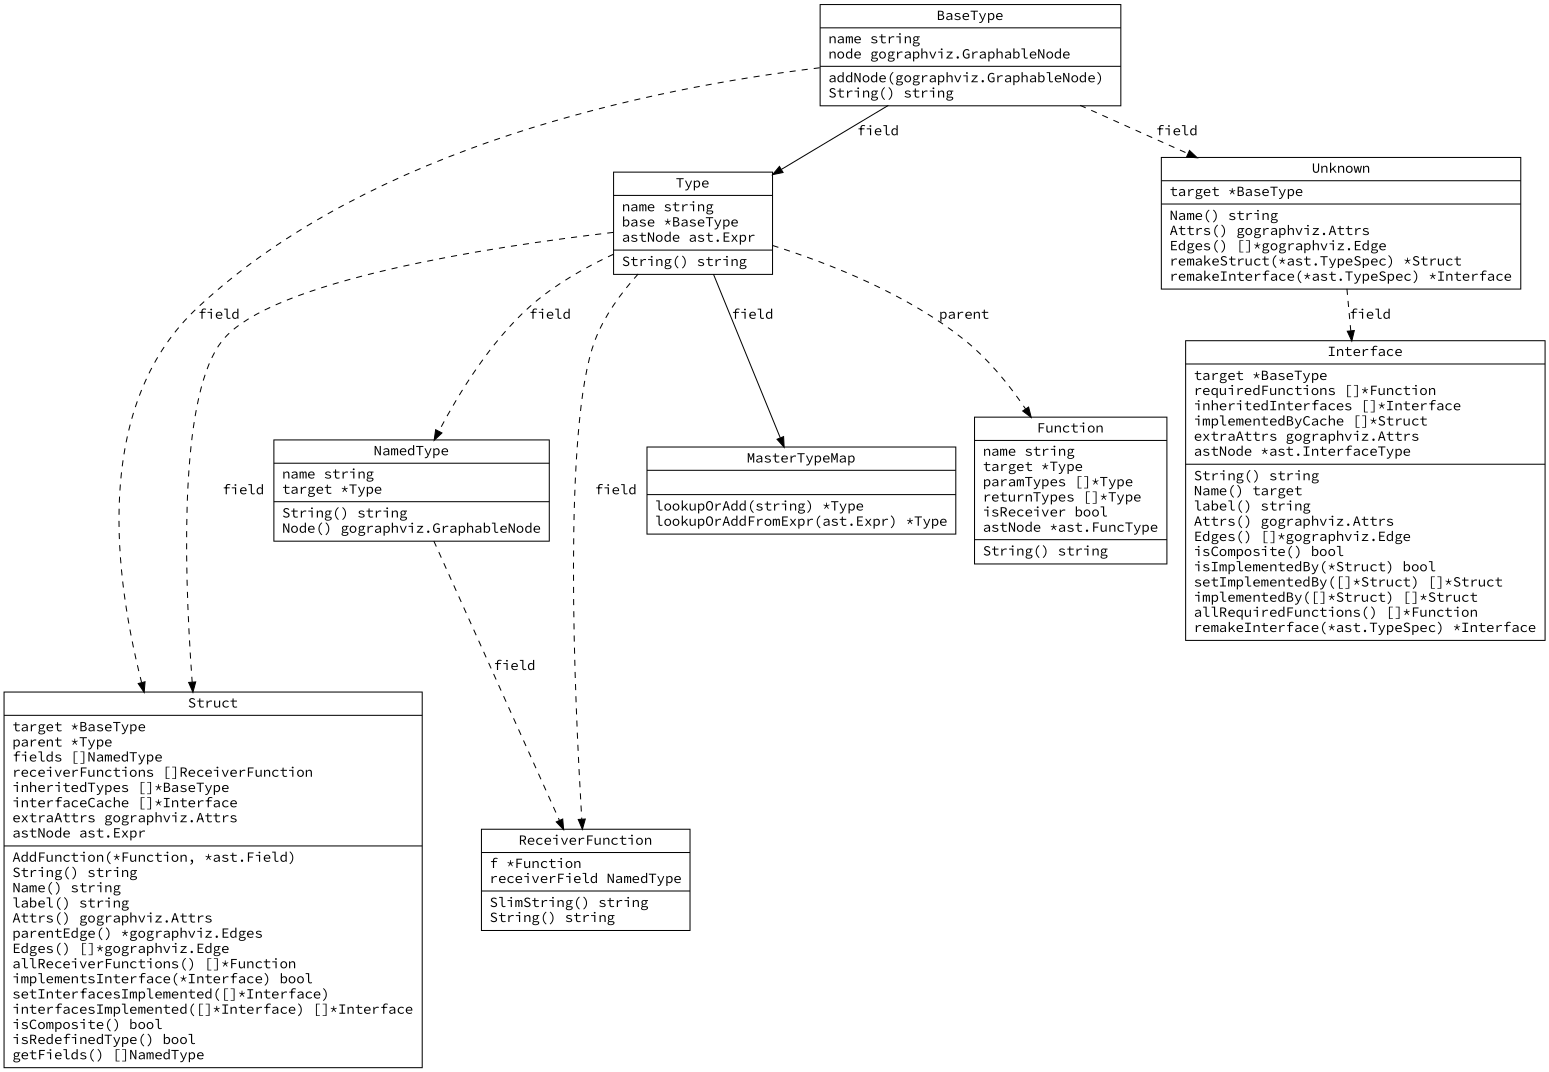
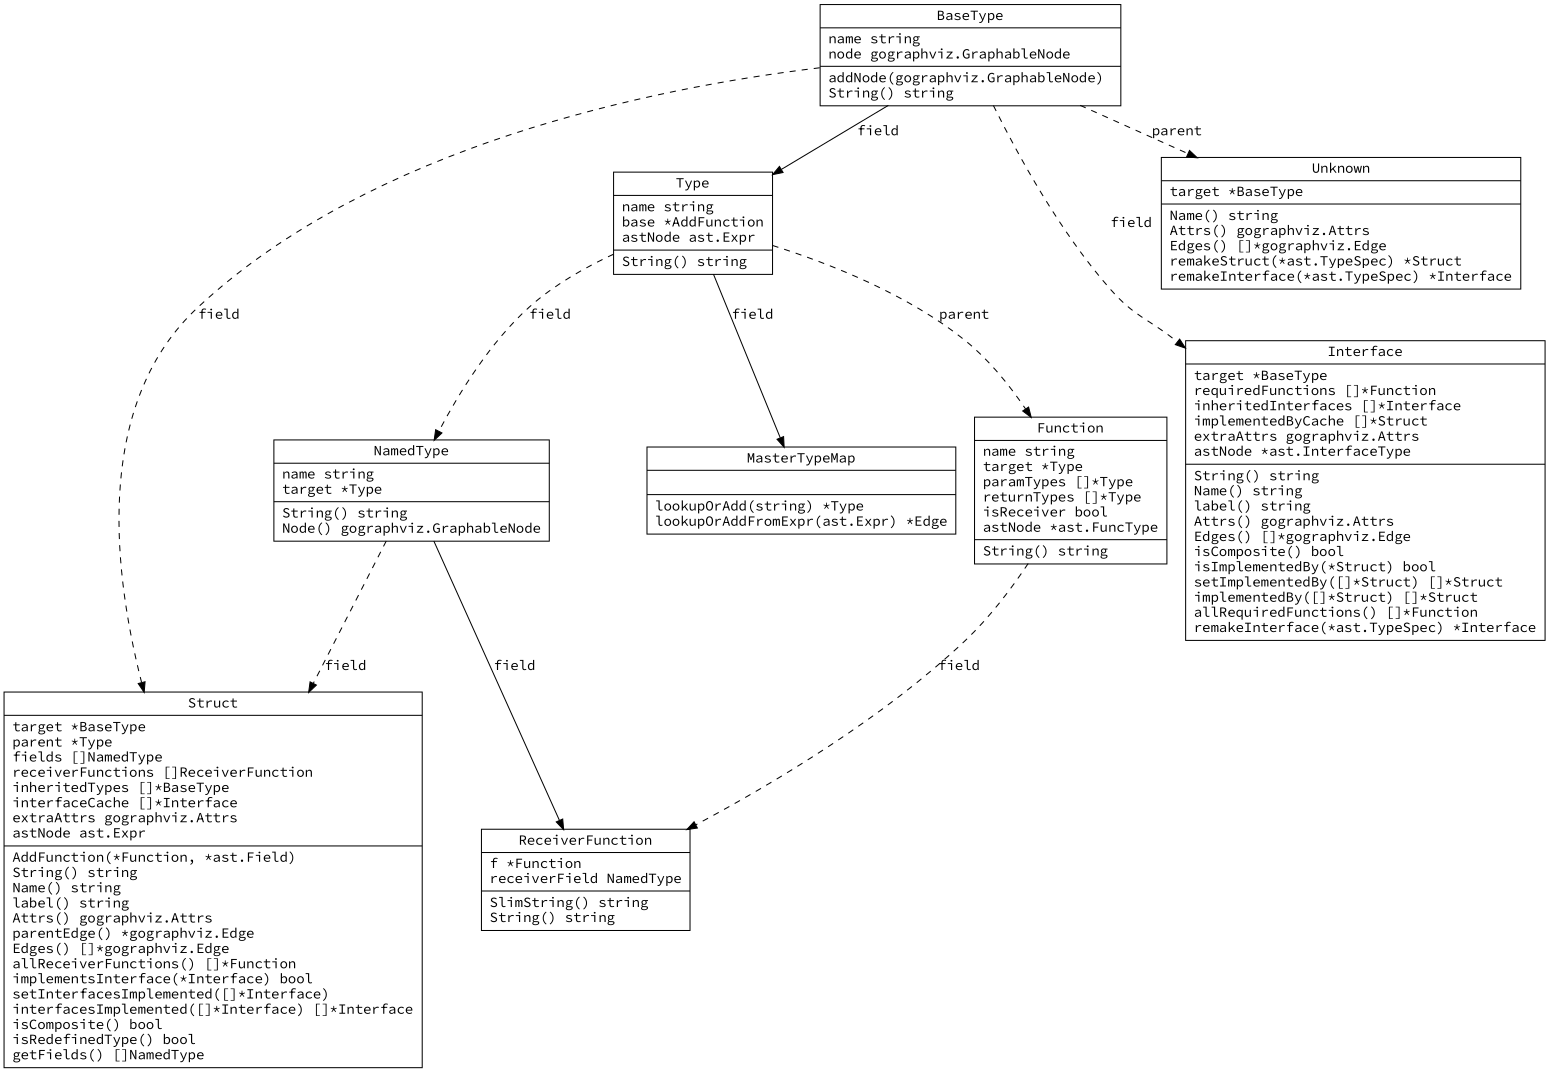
edge "BaseType" -> "Unknown": label "field" -> "parent"
node "Type": text "base *BaseType" -> "base *AddFunction"
edge "Unknown" -> "Interface": now "BaseType" -> "Interface"
edge "Type" -> "Struct": now "NamedType" -> "Struct"
node "Interface": text "Name() target" -> "Name() string"
node "MasterTypeMap": text "lookupOrAddFromExpr(ast.Expr) *Type" -> "lookupOrAddFromExpr(ast.Expr) *Edge"
edge "Type" -> "ReceiverFunction": now "Function" -> "ReceiverFunction"
edge "NamedType" -> "ReceiverFunction": style dashed -> solid
node "Struct": text "parentEdge() *gographviz.Edges" -> "parentEdge() *gographviz.Edge"
